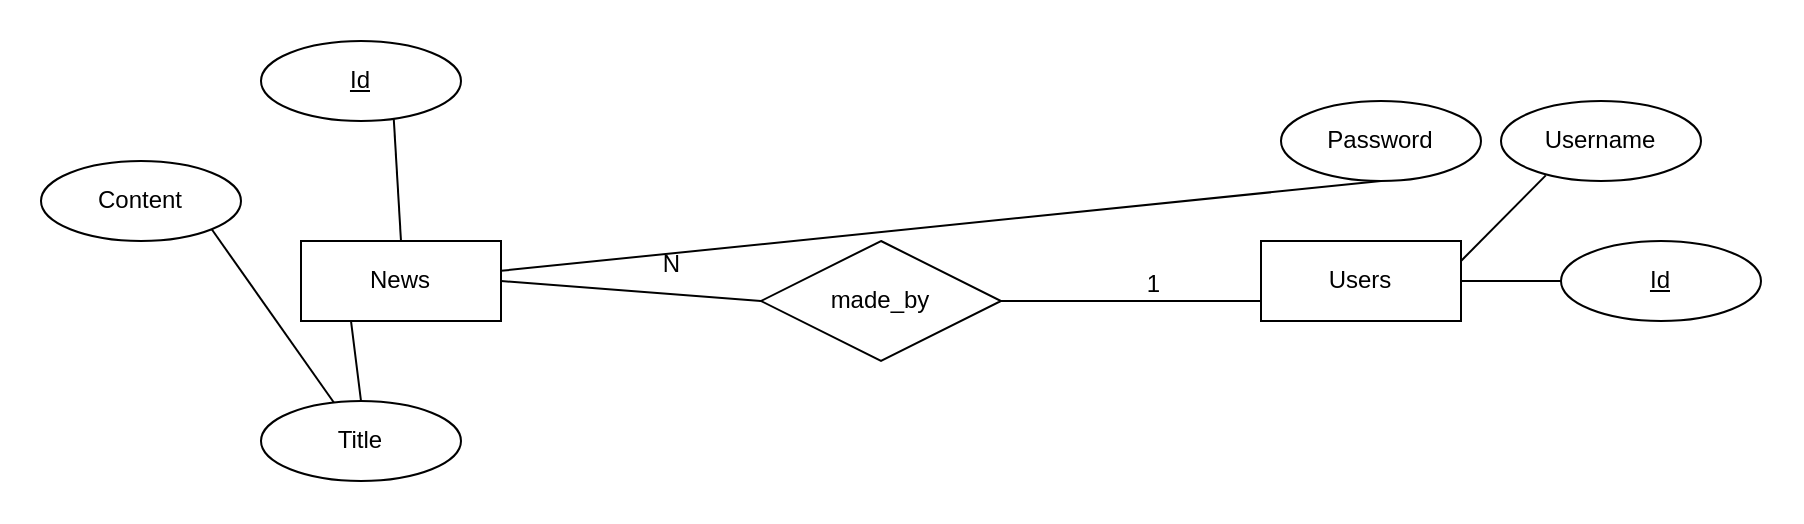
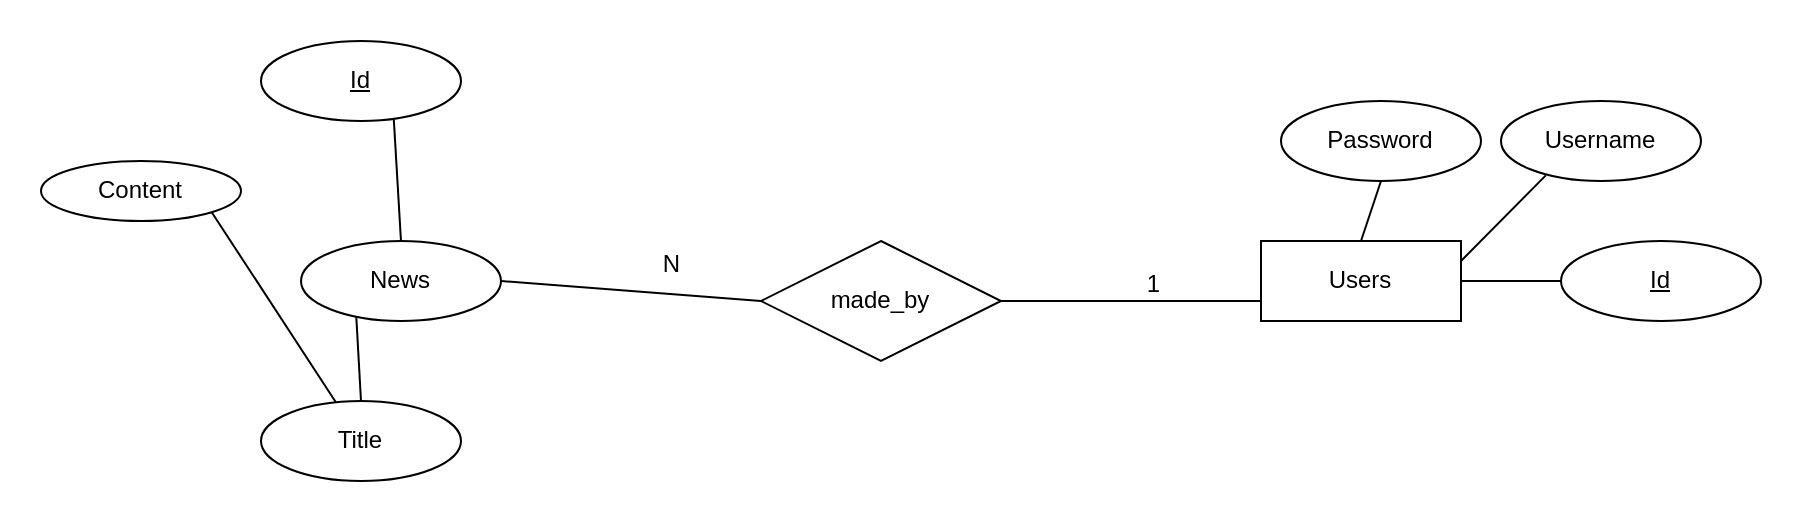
node "Content": size 200x80 -> 200x60
edge "Password" -- "News": now "Password" -- "Users"
node "News": shape rectangle -> ellipse
